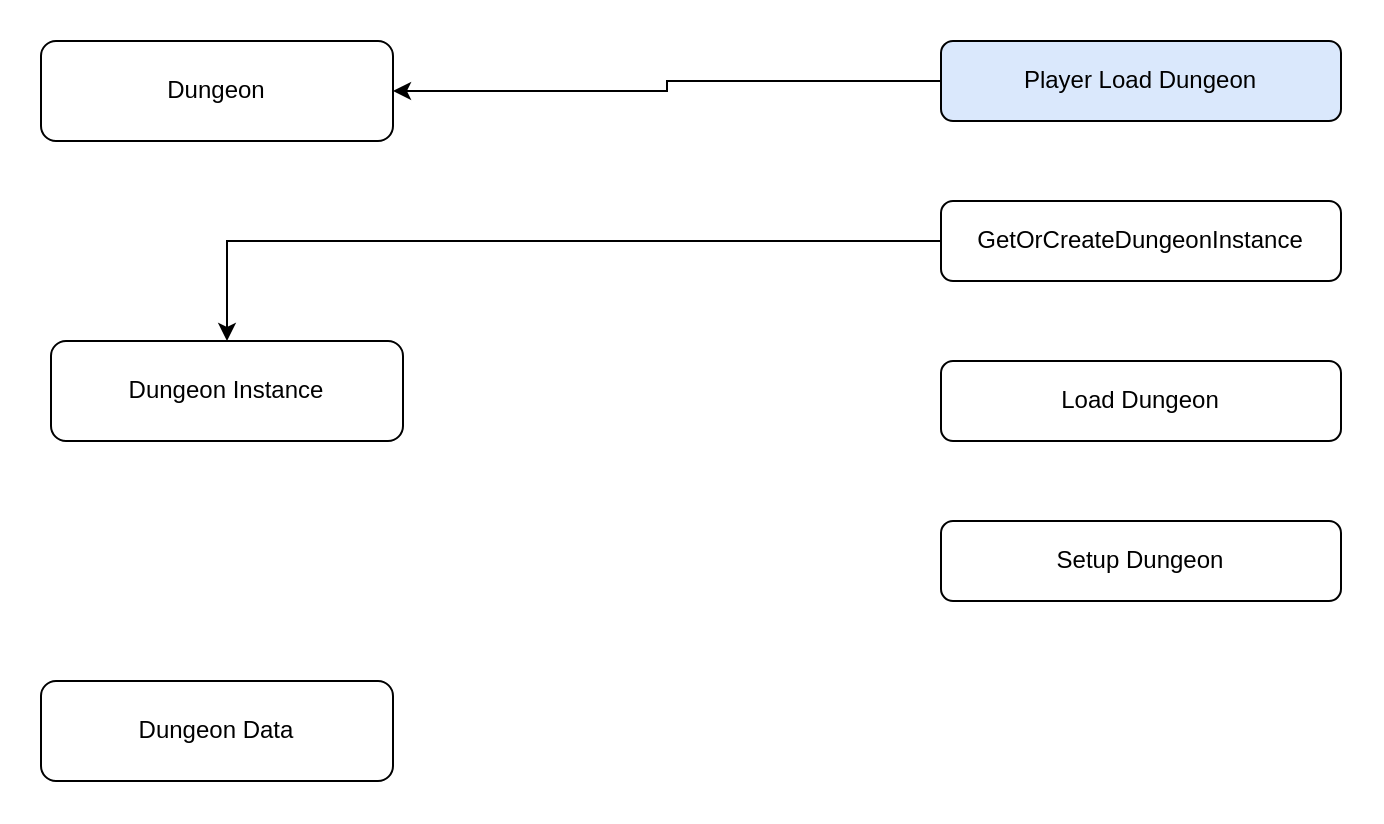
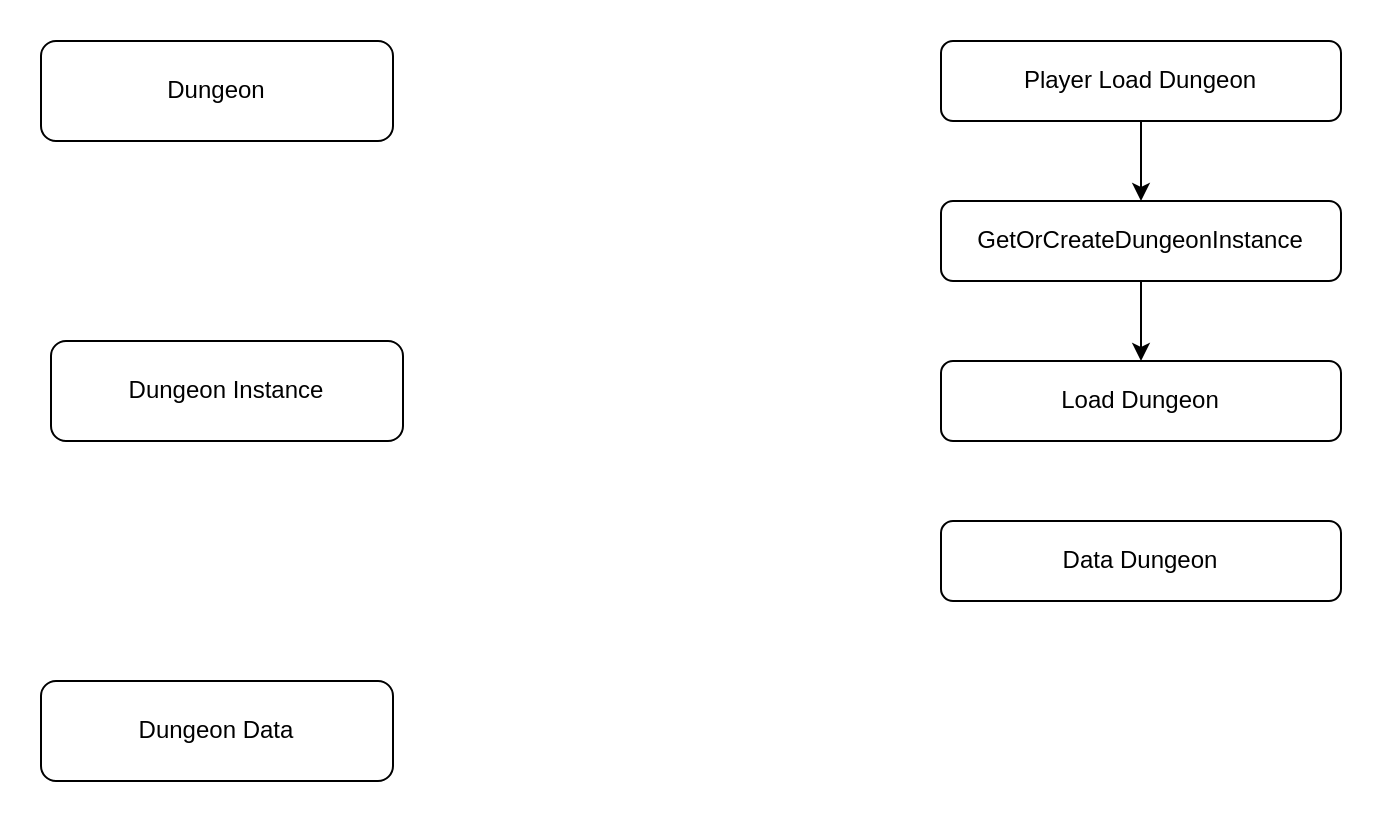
edge "Player Load Dungeon" -> "Dungeon": now "Player Load Dungeon" -> "GetOrCreateDungeonInstance"
node "Player Load Dungeon": fillcolor #dae8fc -> #ffffff
edge "GetOrCreateDungeonInstance" -> "Dungeon Instance": now "GetOrCreateDungeonInstance" -> "Load Dungeon"
node "Setup Dungeon": label "Setup Dungeon" -> "Data Dungeon"
